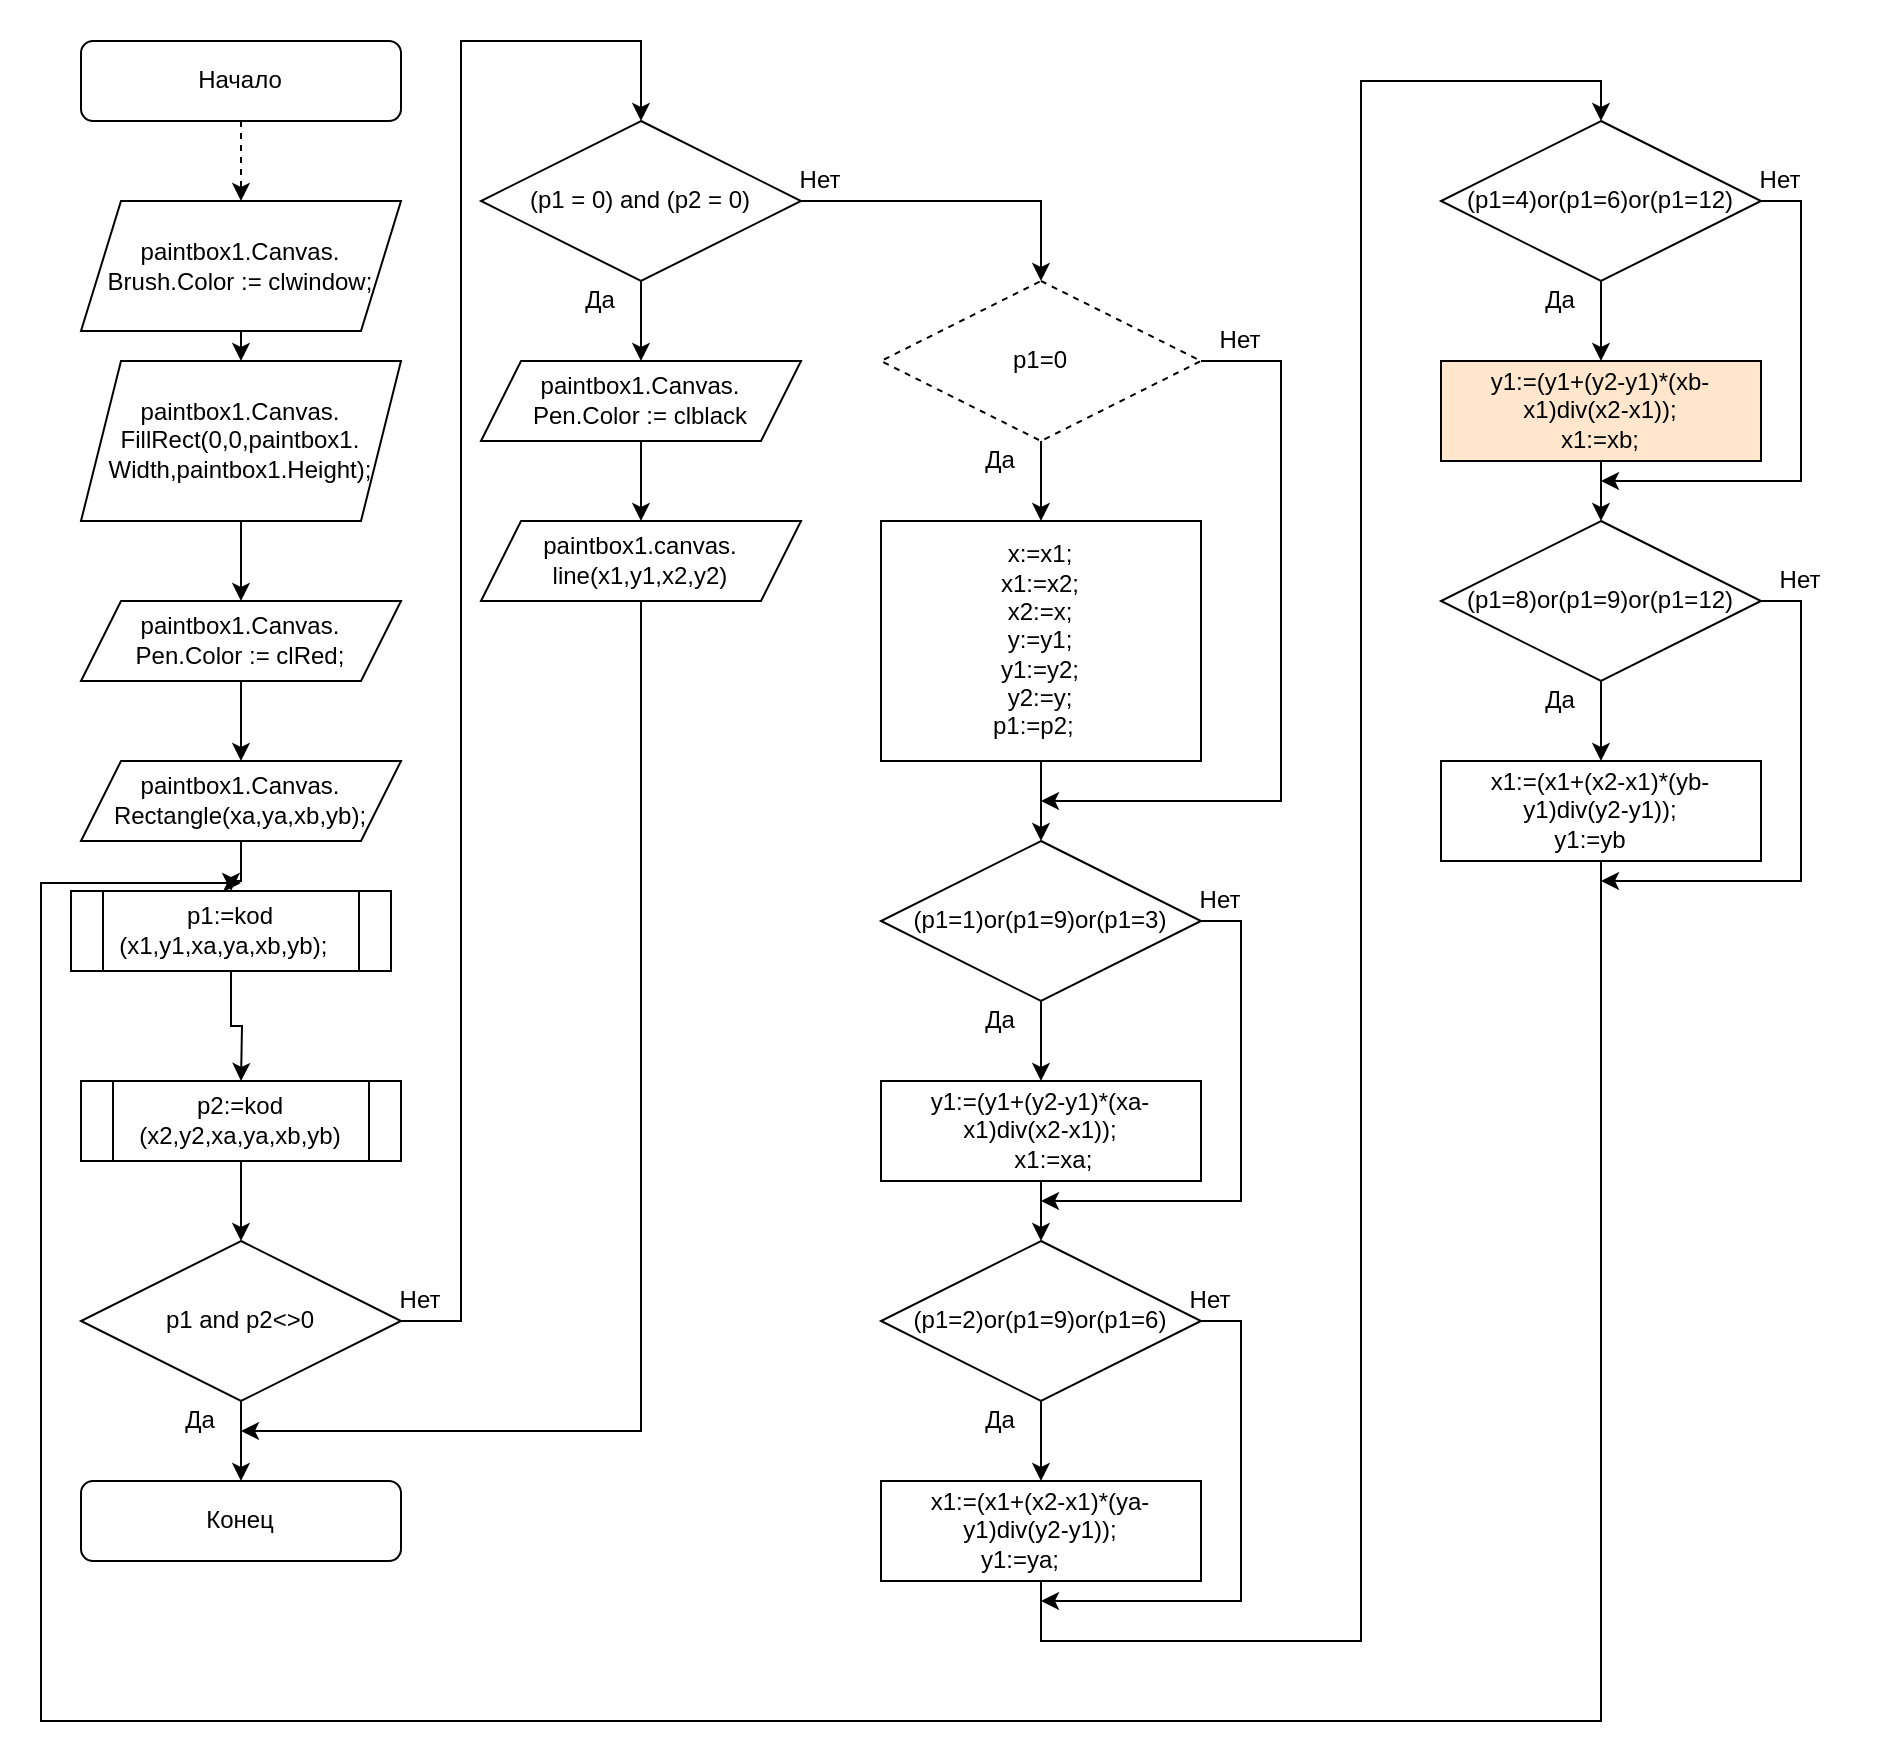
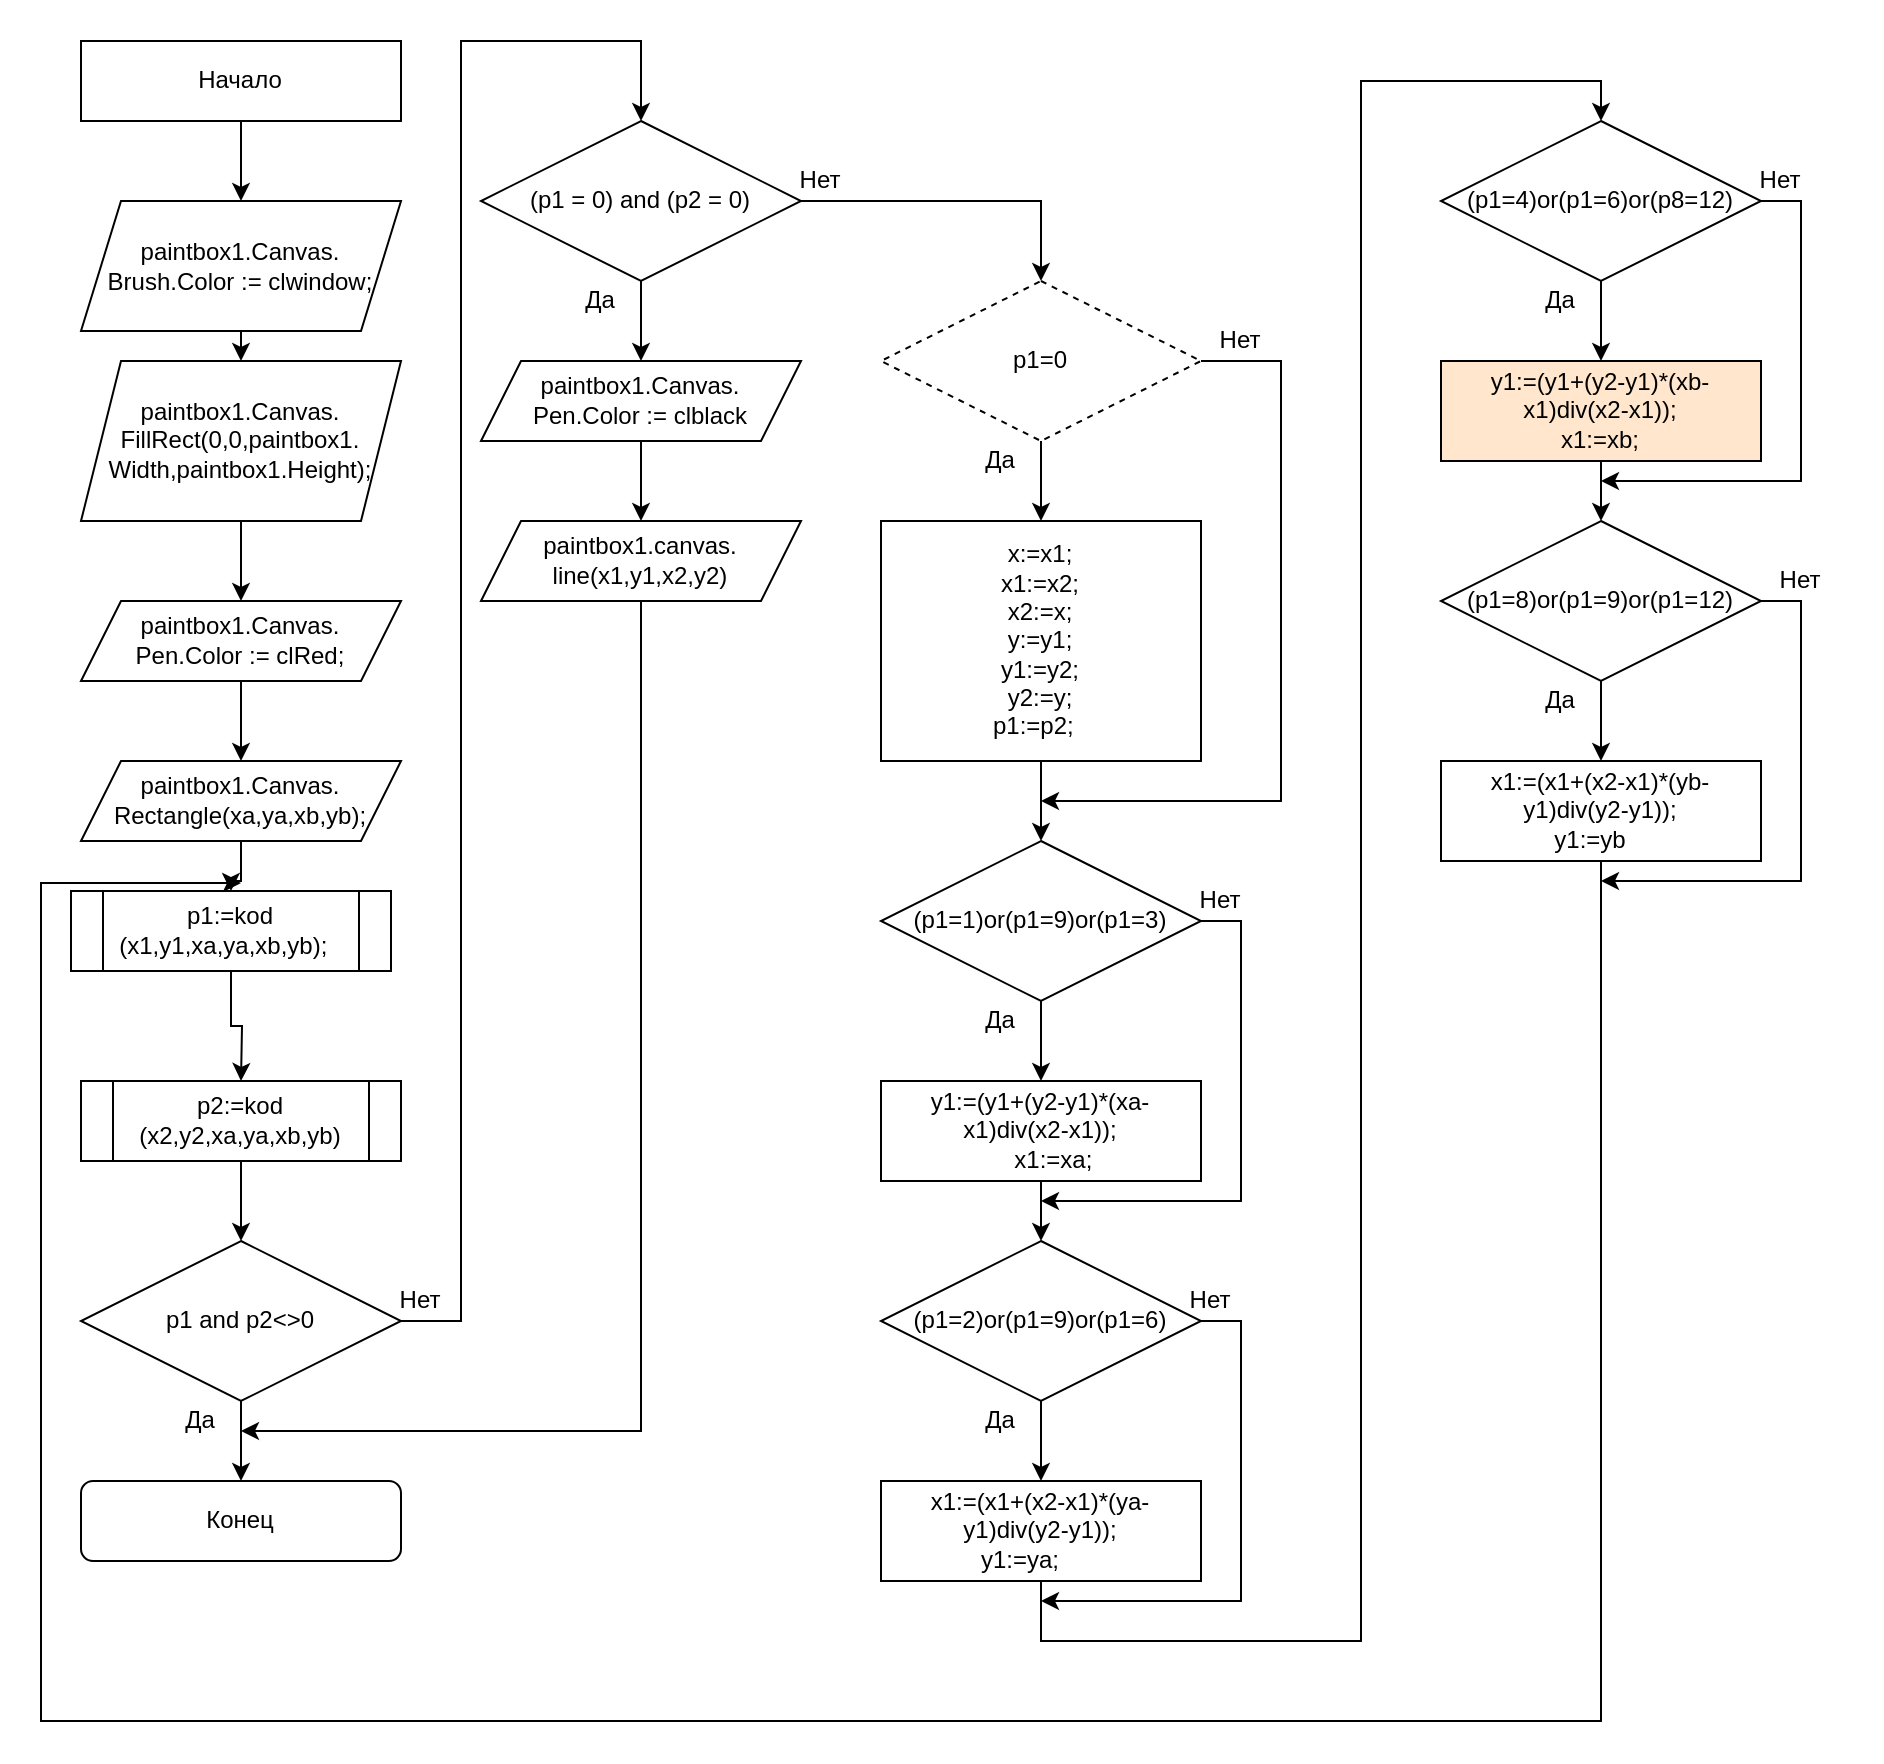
node "Начало": shape rounded rectangle -> rectangle
edge "Начало" -> "paintbox1.Canvas. Brush.Color := clwindow;": style dashed -> solid
node "(p1=4)or(p1=6)or(p1=12)": label "(p1=4)or(p1=6)or(p1=12)" -> "(p1=4)or(p1=6)or(p8=12)"
